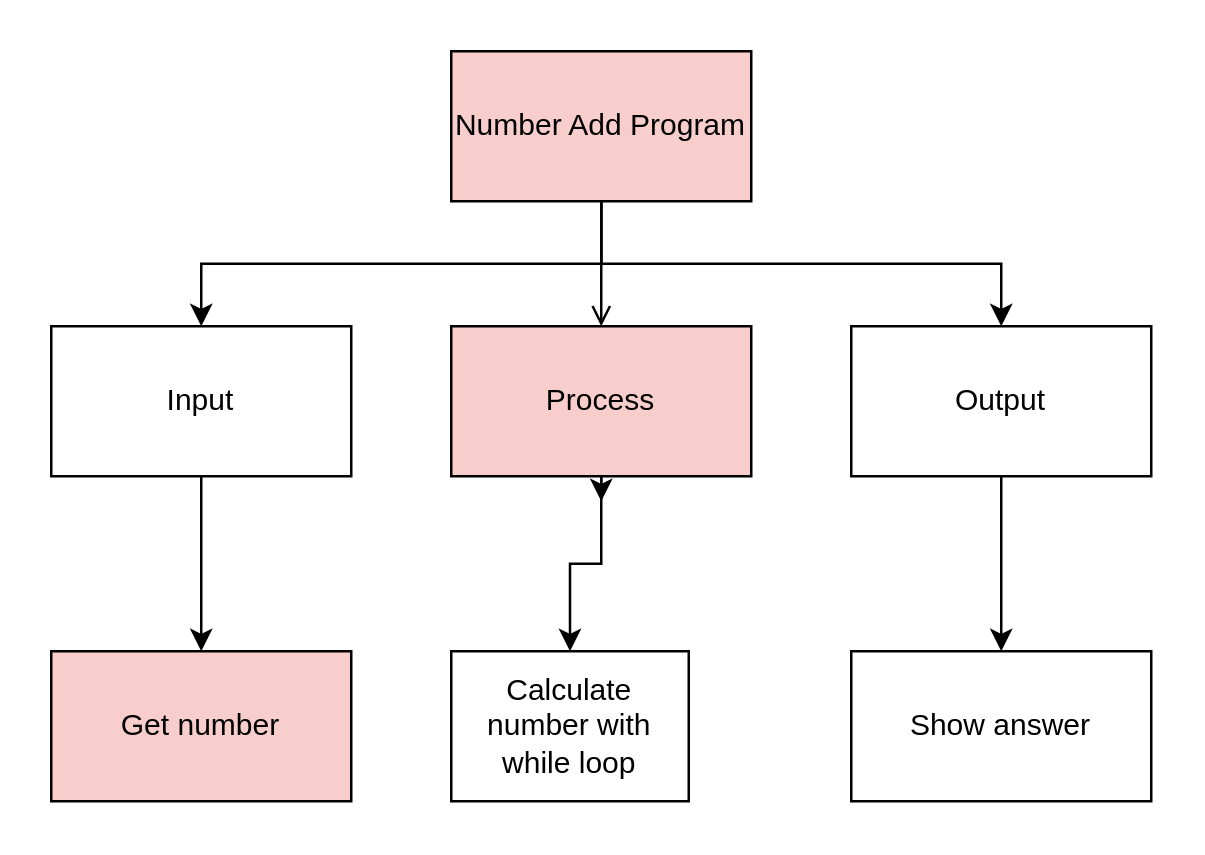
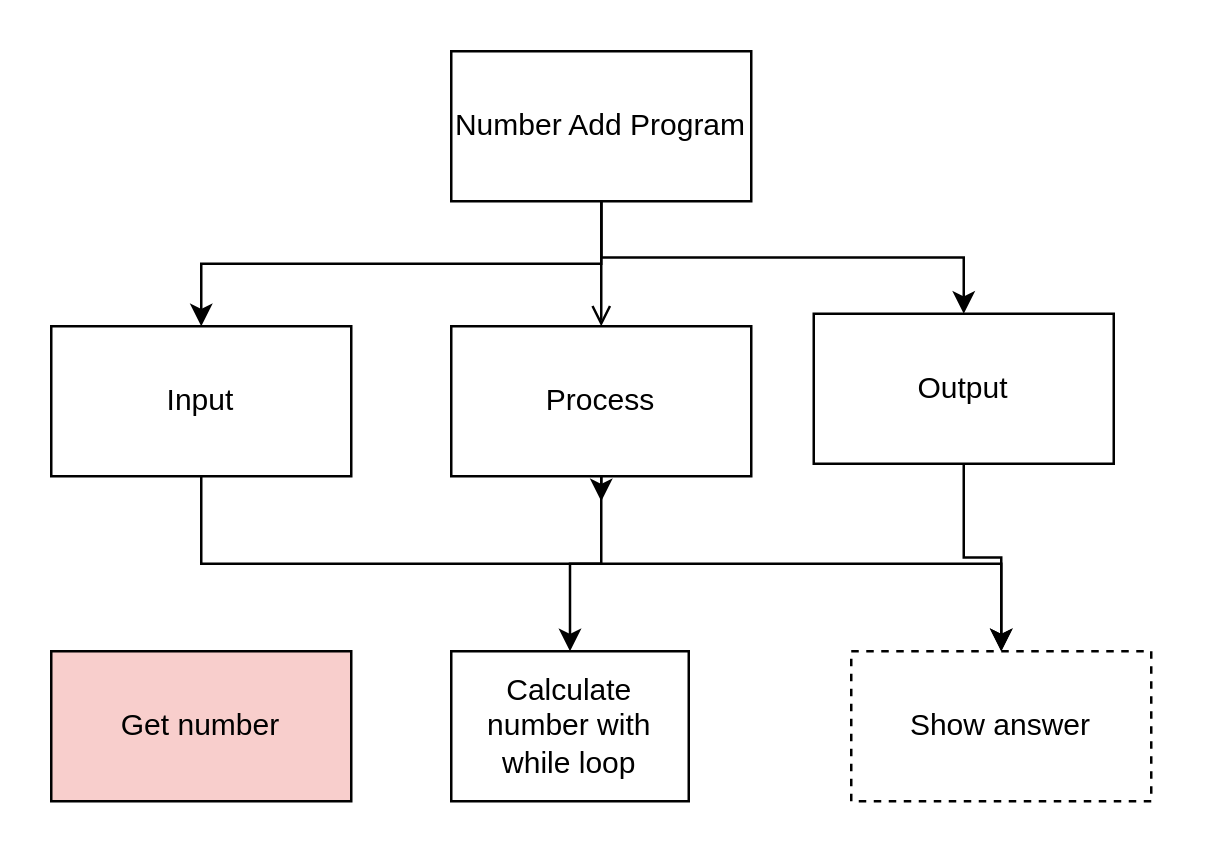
node "Number Add Program": fillcolor #f8cecc -> #ffffff
node "Process": fillcolor #f8cecc -> #ffffff
node "Output": moved (1001, 401) -> (964, 389)
edge "Input" -> "Get number": now "Input" -> "Show answer"
node "Show answer": style solid -> dashed
